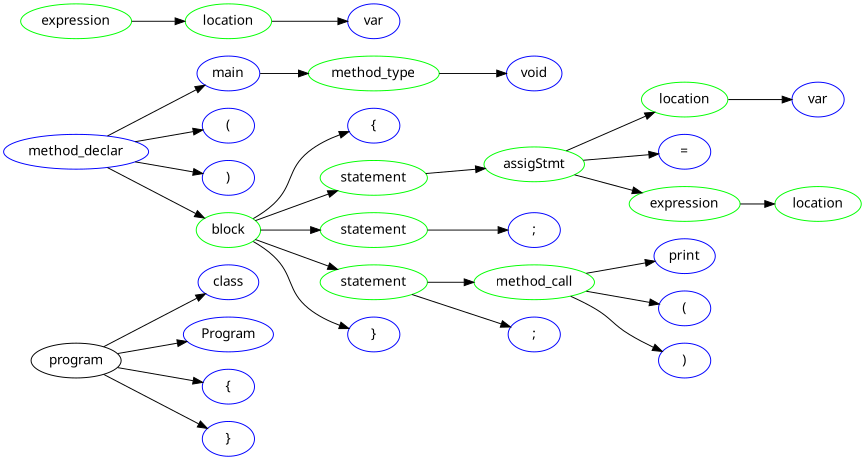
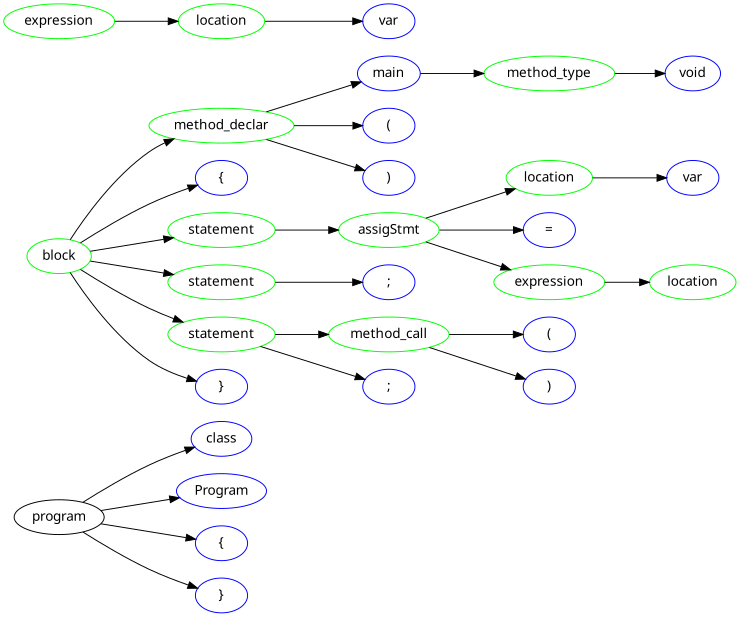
node "method_declar": color blue -> green
edge "method_declar" -> "block": reversed
node "print": removed
